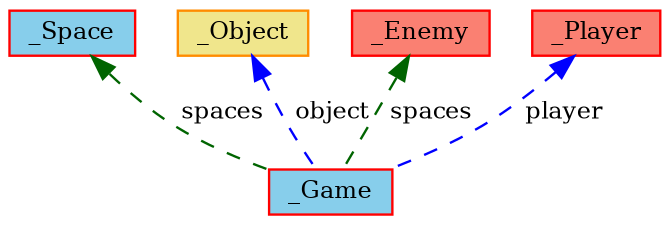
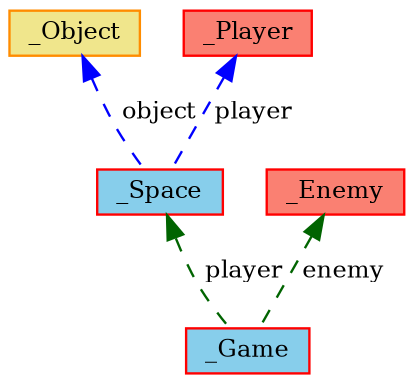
edge "_Game" -> "_Space": label " spaces" -> " player"
edge "_Game" -> "_Enemy": label " spaces" -> " enemy"
edge "_Game" -> "_Object": now "_Space" -> "_Object"
edge "_Game" -> "_Player": now "_Space" -> "_Player"
